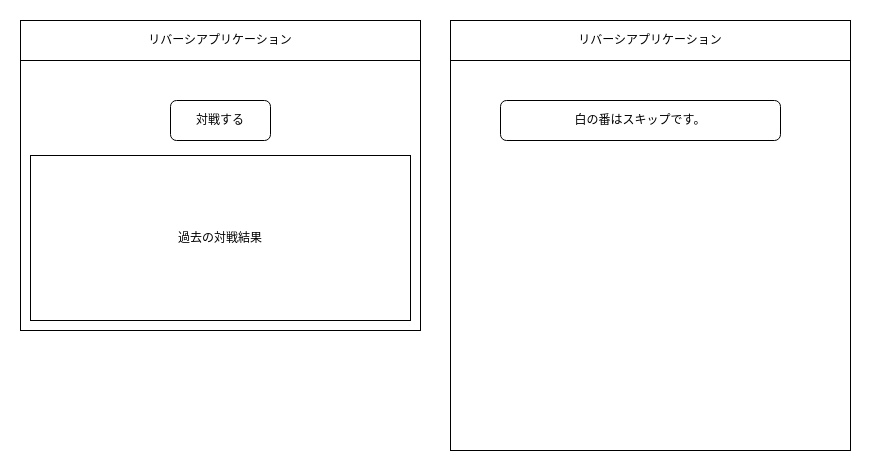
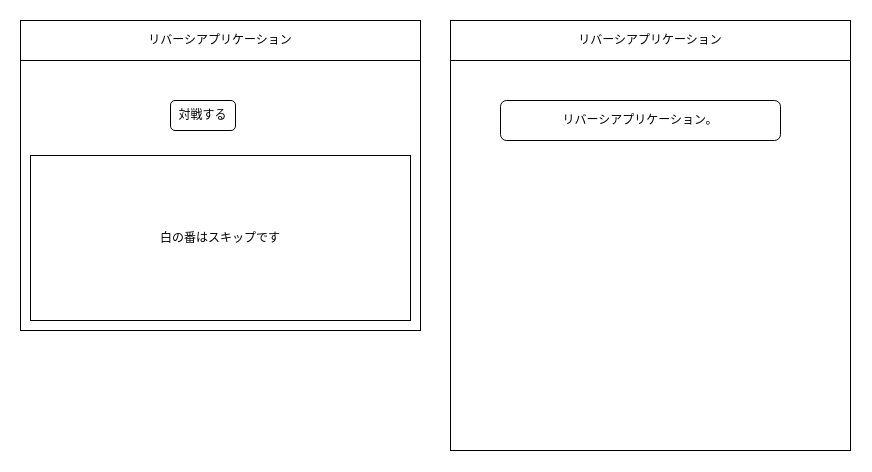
node "対戦する": size 100x40 -> 65x30
node "白の番はスキップです。": label "白の番はスキップです。" -> "リバーシアプリケーション。"
node "過去の対戦結果": label "過去の対戦結果" -> "白の番はスキップです"
